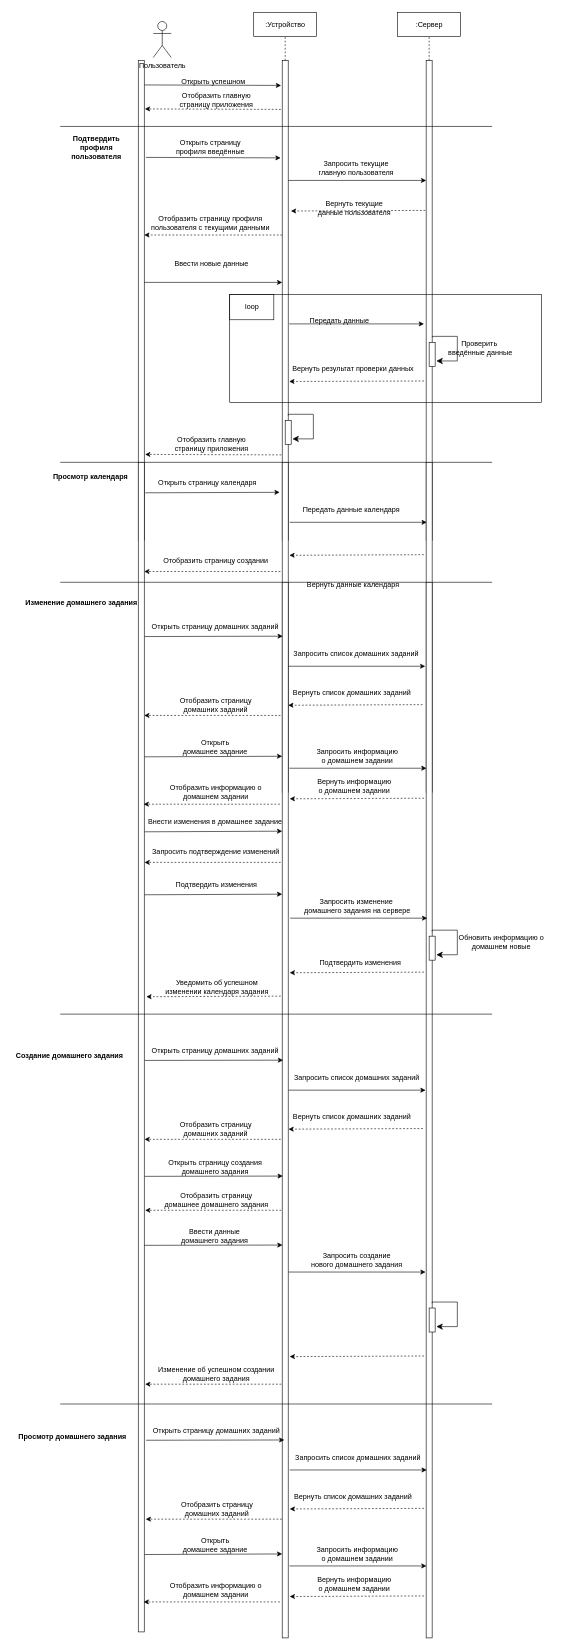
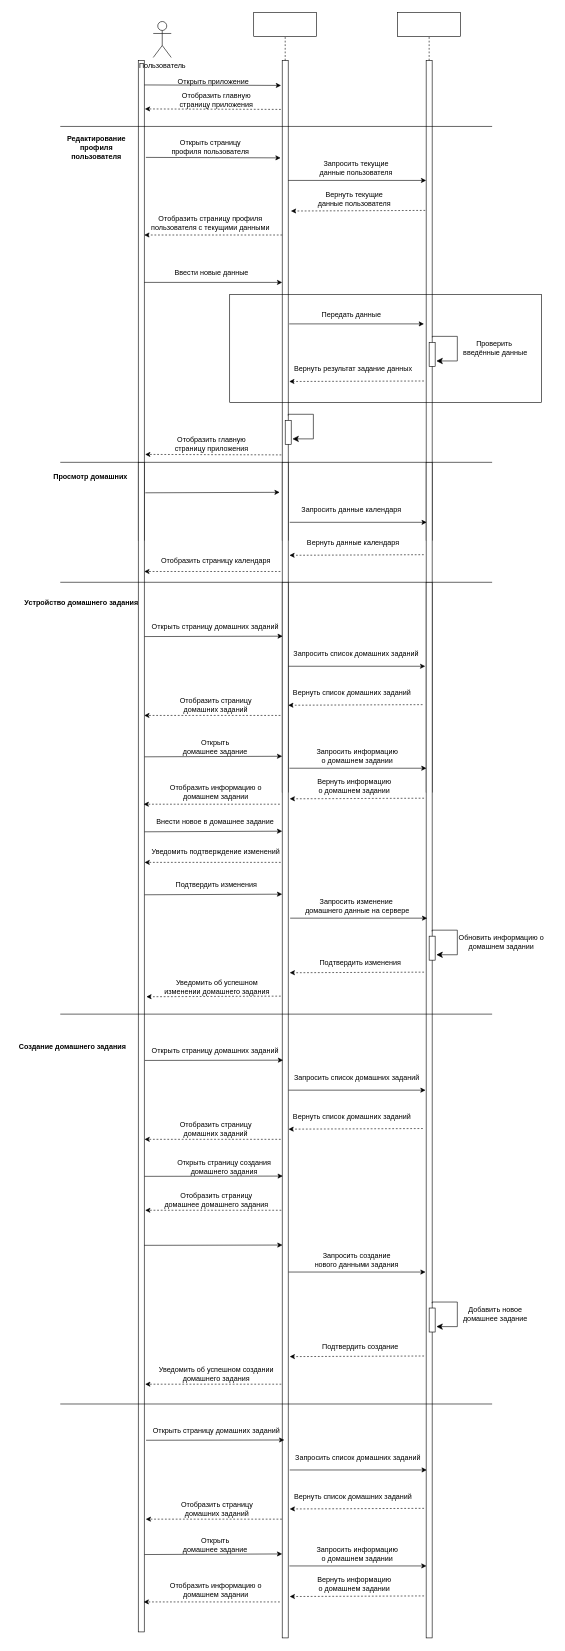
node ":Устройство": removed
node ":Сервер": removed
node "Открыть успешном": label "Открыть успешном" -> "Открыть приложение"
node "Подтвердить профиля пользователя": label "Подтвердить профиля пользователя" -> "Редактирование профиля пользователя"
node "Открыть страницу профиля введённые": label "Открыть страницу профиля введённые" -> "Открыть страницу профиля пользователя"
node "Запросить текущие главную пользователя": label "Запросить текущие главную пользователя" -> "Запросить текущие данные пользователя"
node "Вернуть текущие данные пользователя": moved (354, 208) -> (354, 199)
node "Ввести новые данные": moved (211, 264) -> (211, 273)
node "loop": removed
node "Передать данные": moved (339, 321) -> (351, 315)
node "Проверить введённые данные": moved (480, 348) -> (495, 348)
node "Вернуть результат проверки данных": label "Вернуть результат проверки данных" -> "Вернуть результат задание данных"
node "Просмотр календаря": label "Просмотр календаря" -> "Просмотр домашних"
node "Открыть страницу календаря": removed
node "Передать данные календаря": label "Передать данные календаря" -> "Запросить данные календаря"
node "Отобразить страницу создании": label "Отобразить страницу создании" -> "Отобразить страницу календаря"
node "Вернуть данные календаря": moved (353, 585) -> (353, 543)
node "Изменение домашнего задания": label "Изменение домашнего задания" -> "Устройство домашнего задания"
node "Внести изменения в домашнее задание": label "Внести изменения в домашнее задание" -> "Внести новое в домашнее задание"
node "Запросить подтверждение изменений": label "Запросить подтверждение изменений" -> "Уведомить подтверждение изменений"
node "Запросить изменение домашнего задания на сервере": label "Запросить изменение домашнего задания на сервере" -> "Запросить изменение домашнего данные на сервере"
node "Обновить информацию о домашнем новые": label "Обновить информацию о домашнем новые" -> "Обновить информацию о домашнем задании"
node "Уведомить об успешном изменении календаря задания": label "Уведомить об успешном изменении календаря задания" -> "Уведомить об успешном изменении домашнего задания"
node "Создание домашнего задания": moved (69, 1056) -> (72, 1047)
node "Открыть страницу создания домашнего задания": moved (215, 1167) -> (224, 1167)
node "Ввести данные домашнего задания": removed
node "Запросить создание нового домашнего задания": label "Запросить создание нового домашнего задания" -> "Запросить создание нового данными задания"
node "Добавить новое домашнее задание": added
node "Подтвердить создание": added
node "Изменение об успешном создании домашнего задания": label "Изменение об успешном создании домашнего задания" -> "Уведомить об успешном создании домашнего задания"
node "Просмотр домашнего задания": removed
